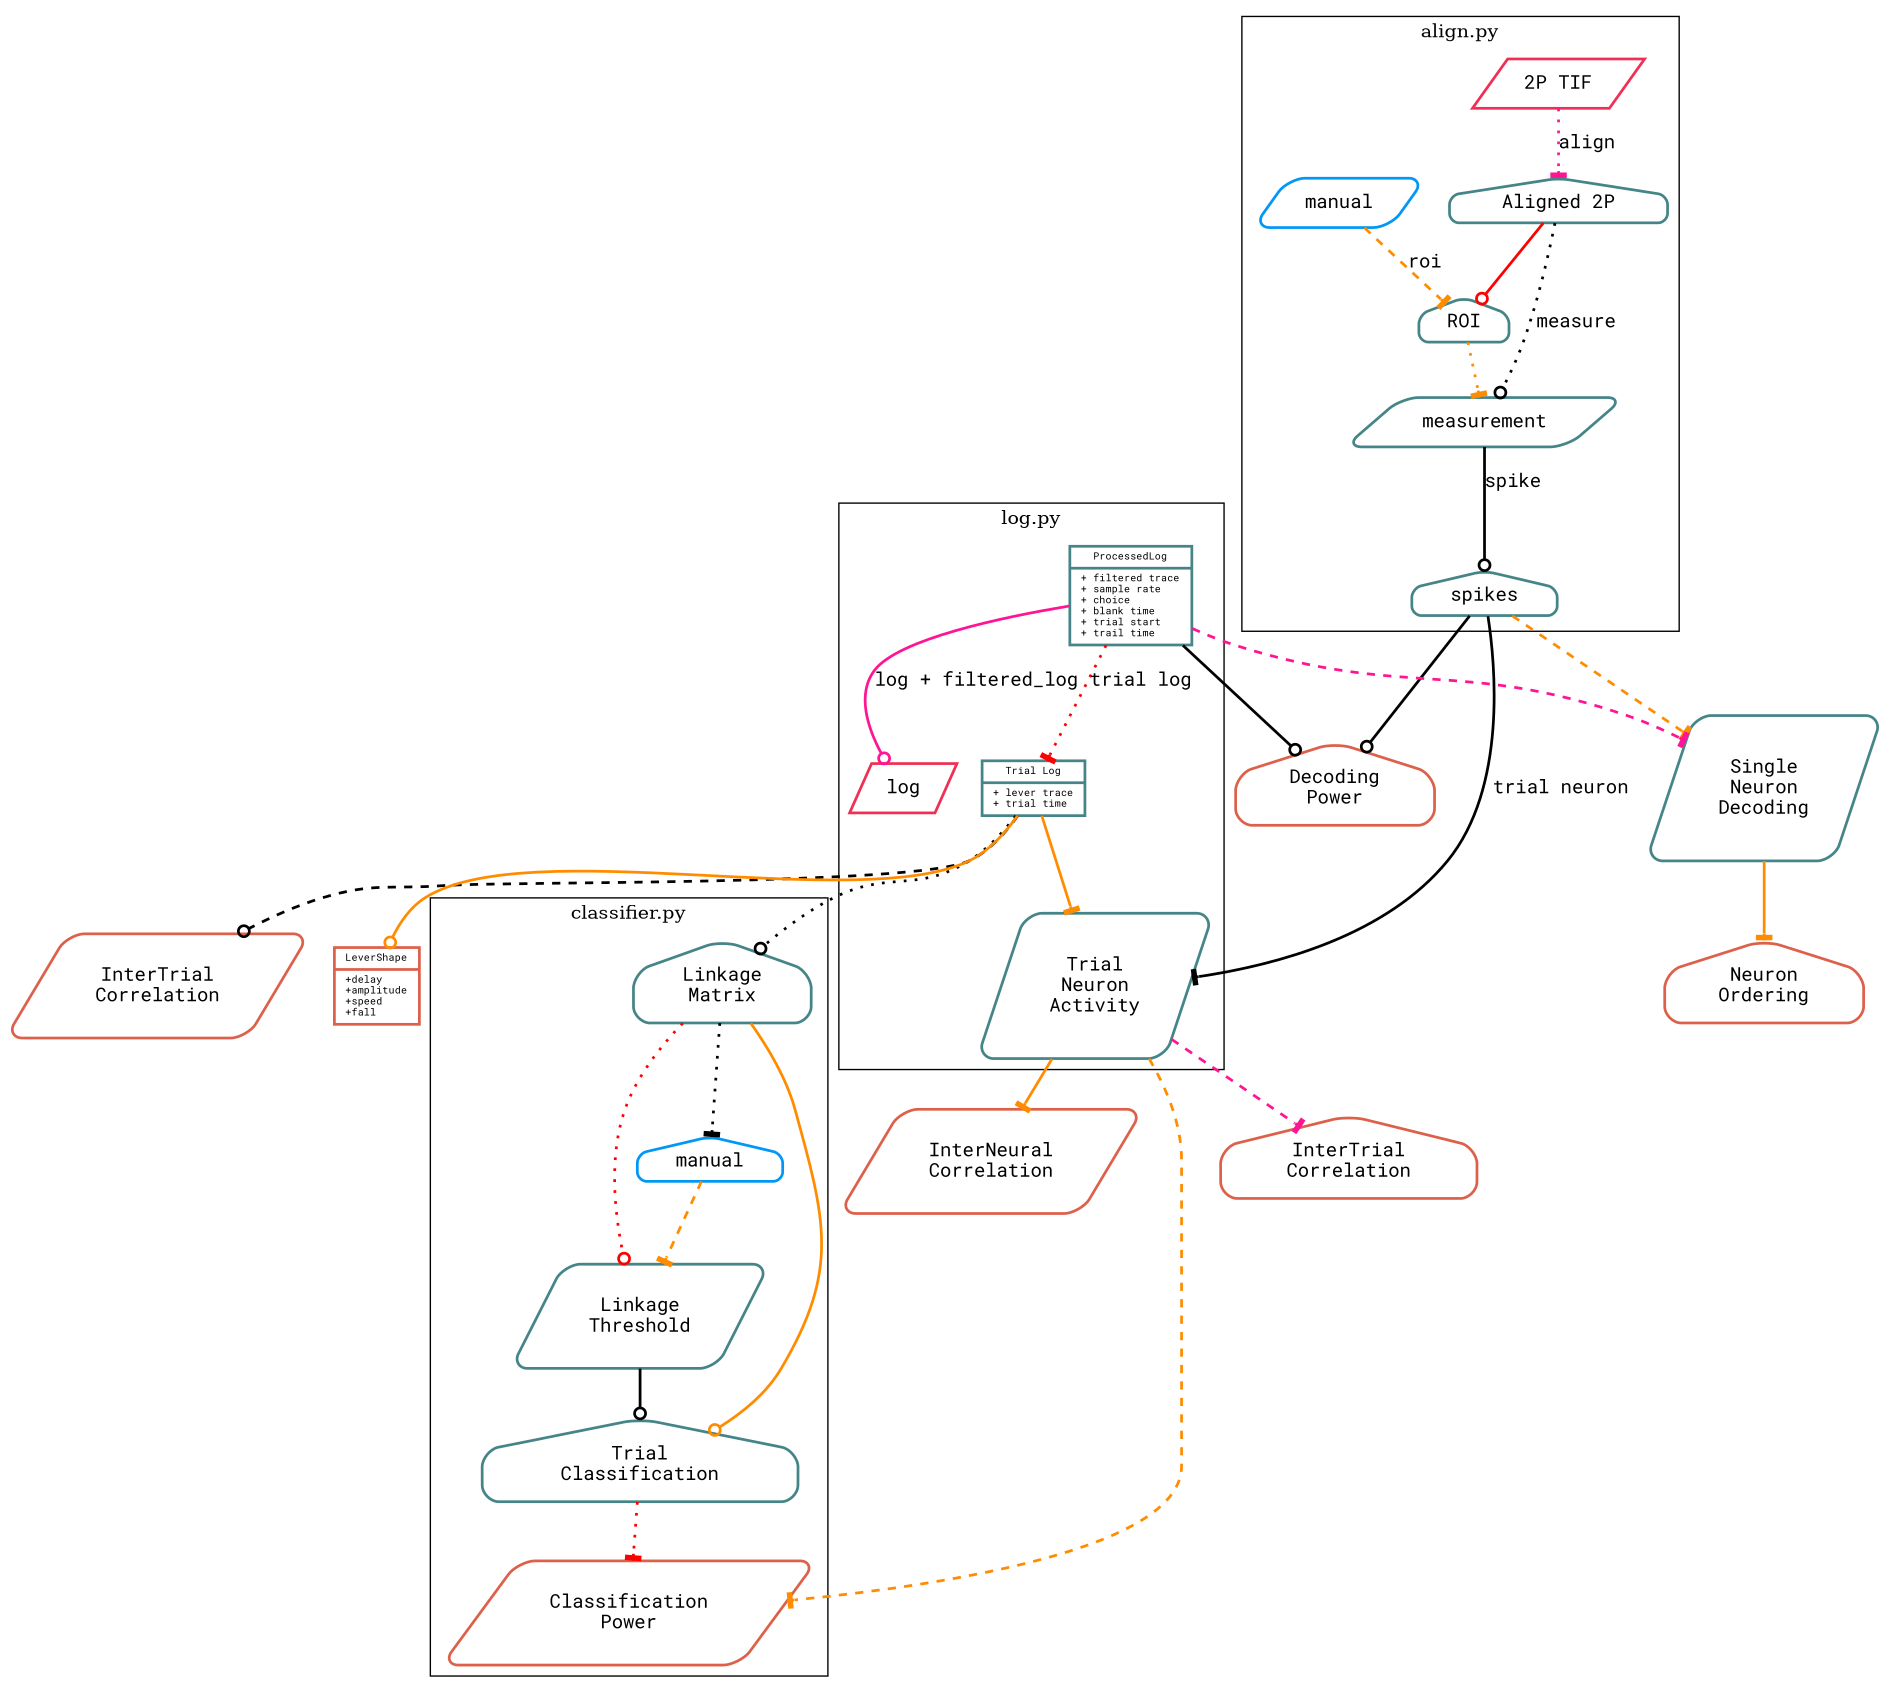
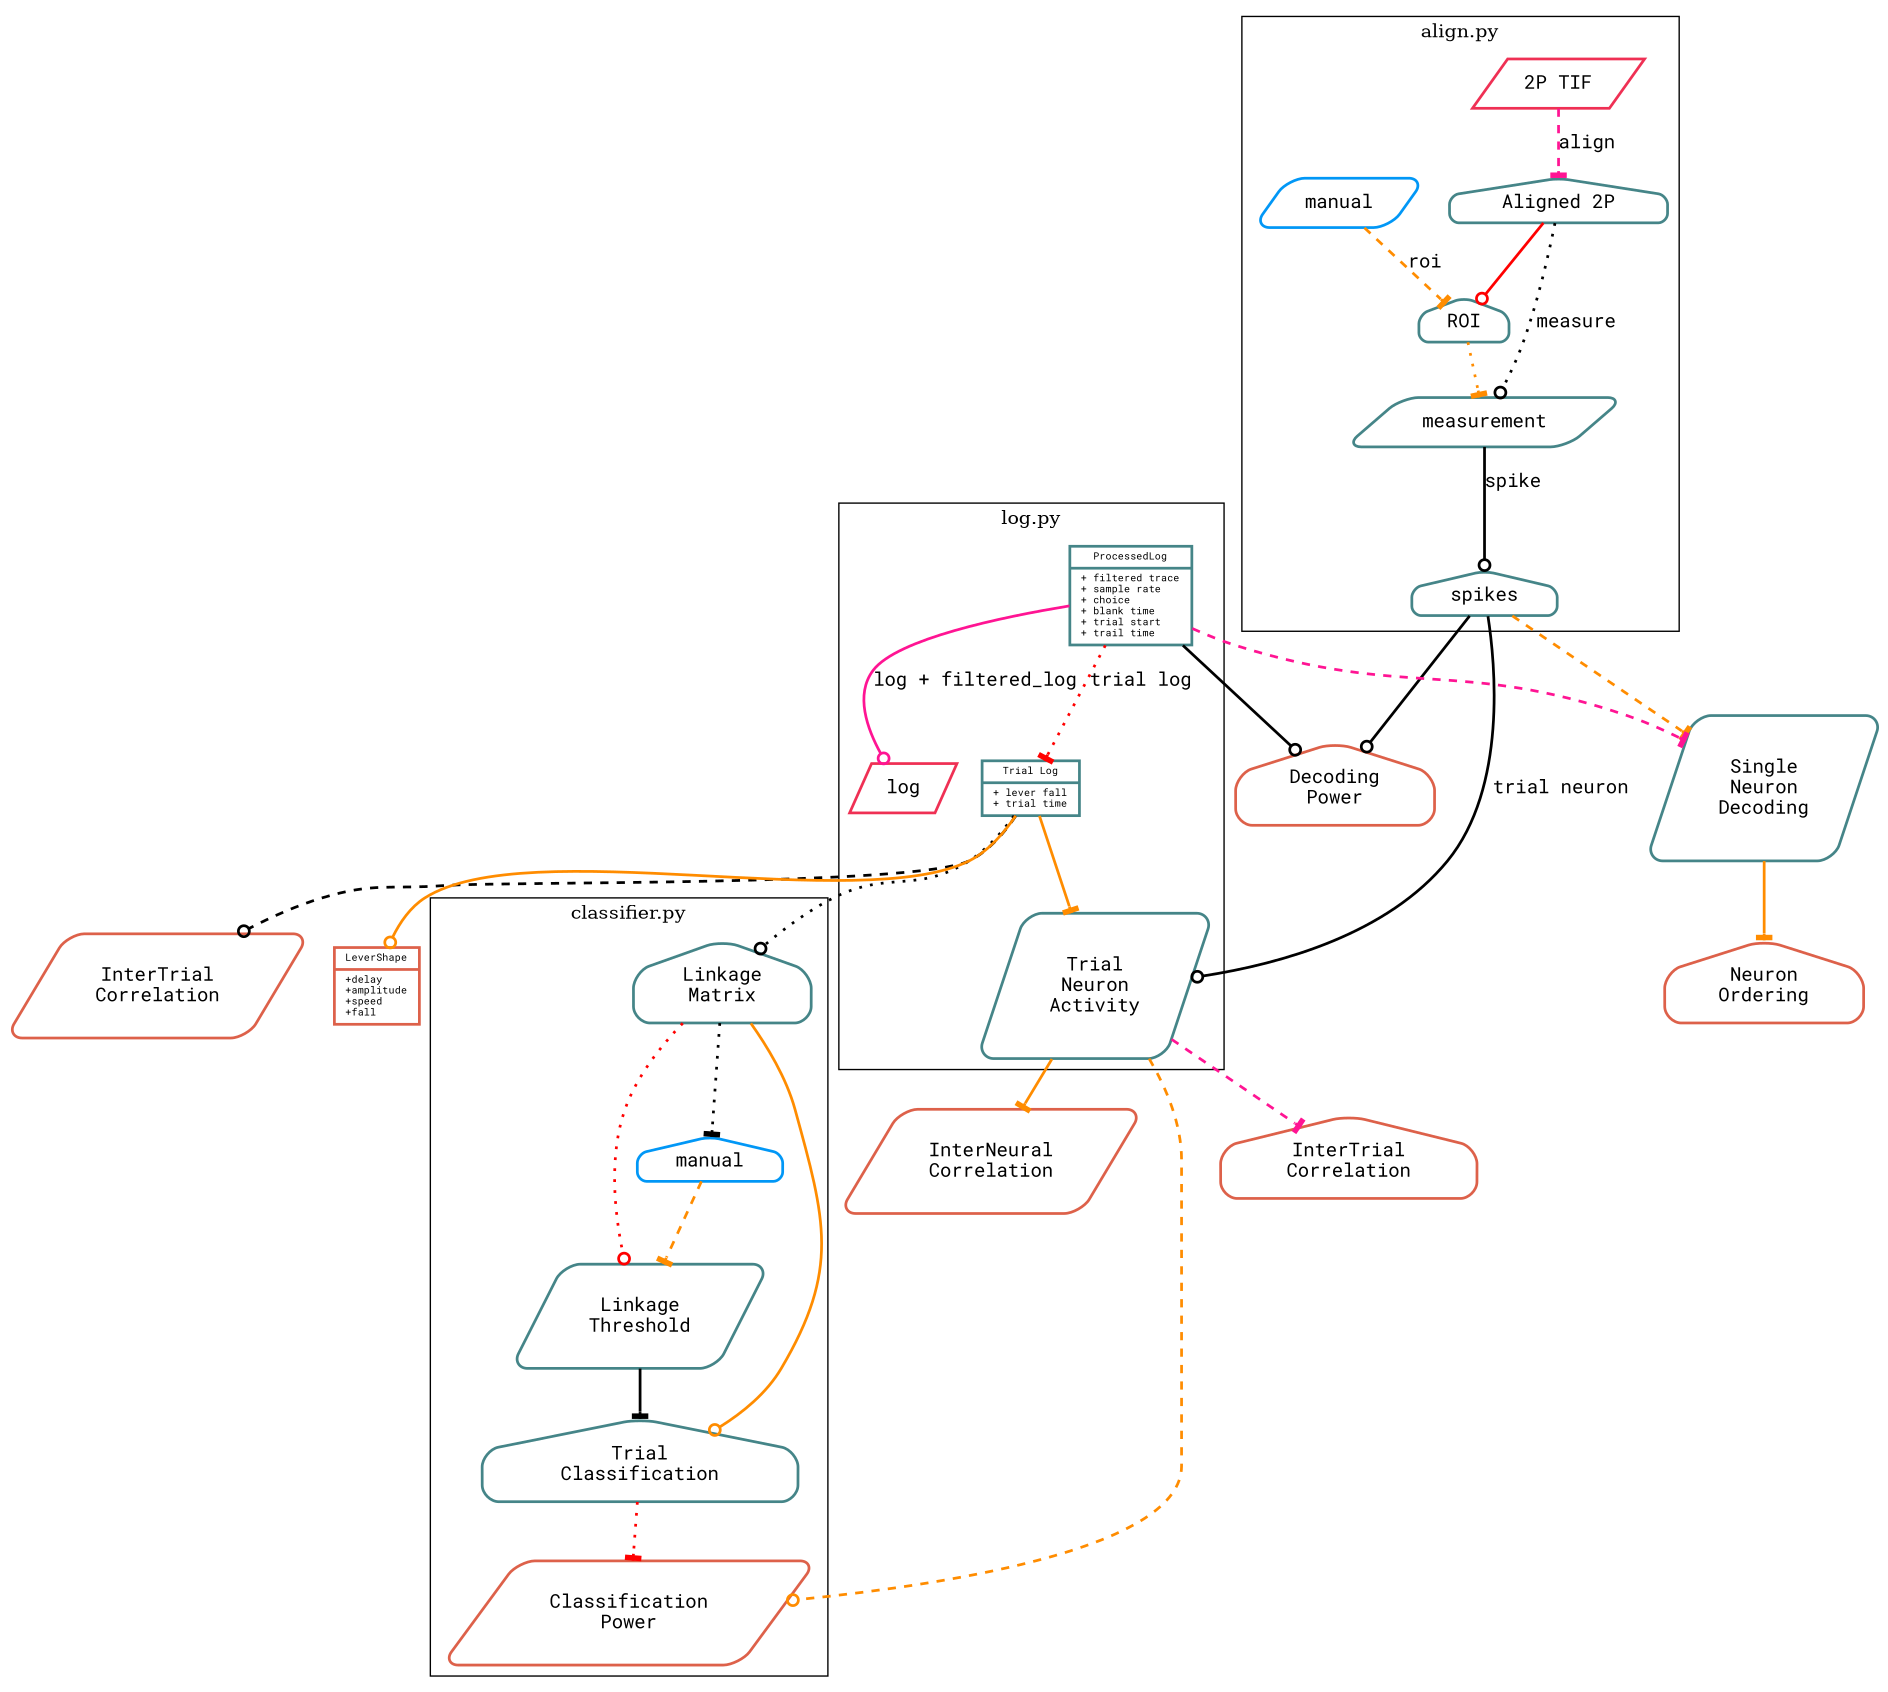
edge "2P TIF" -> "Aligned 2P": style dotted -> dashed
node "Trial Log": text "+ lever trace" -> "+ lever fall"
edge "spikes" -> "Trial Neuron Activity": arrowhead tee -> odot
edge "Linkage Threshold" -> "Trial Classification": arrowhead odot -> tee
edge "Trial Neuron Activity" -> "Classification Power": arrowhead tee -> odot
